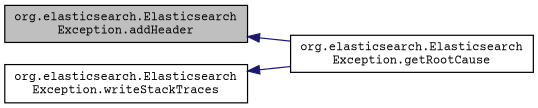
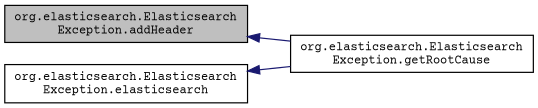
node "org.elasticsearch.Elasticsearch Exception.writeStackTraces": label "org.elasticsearch.Elasticsearch Exception.writeStackTraces" -> "org.elasticsearch.Elasticsearch Exception.elasticsearch"
